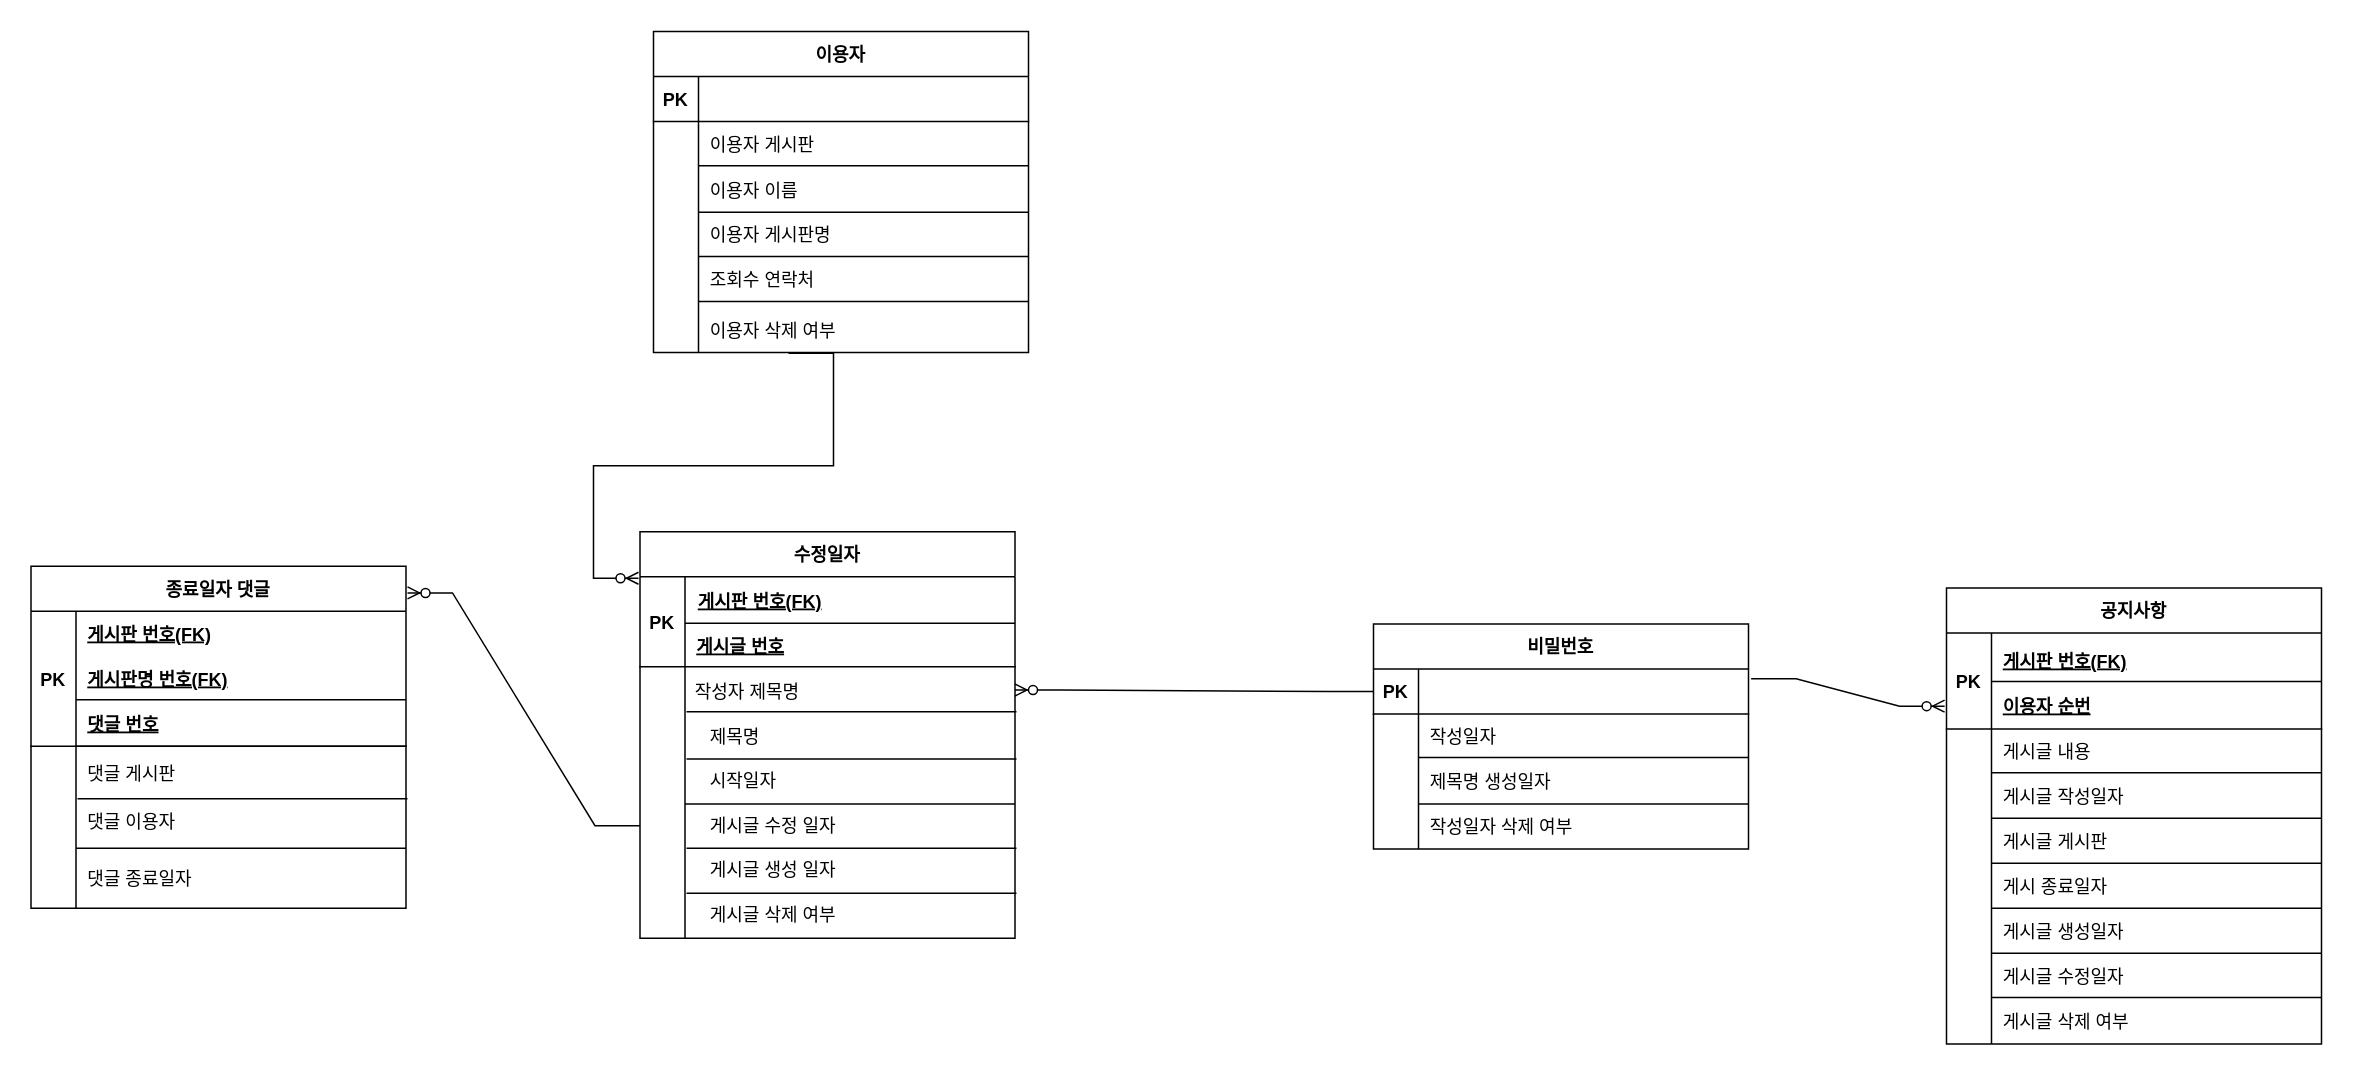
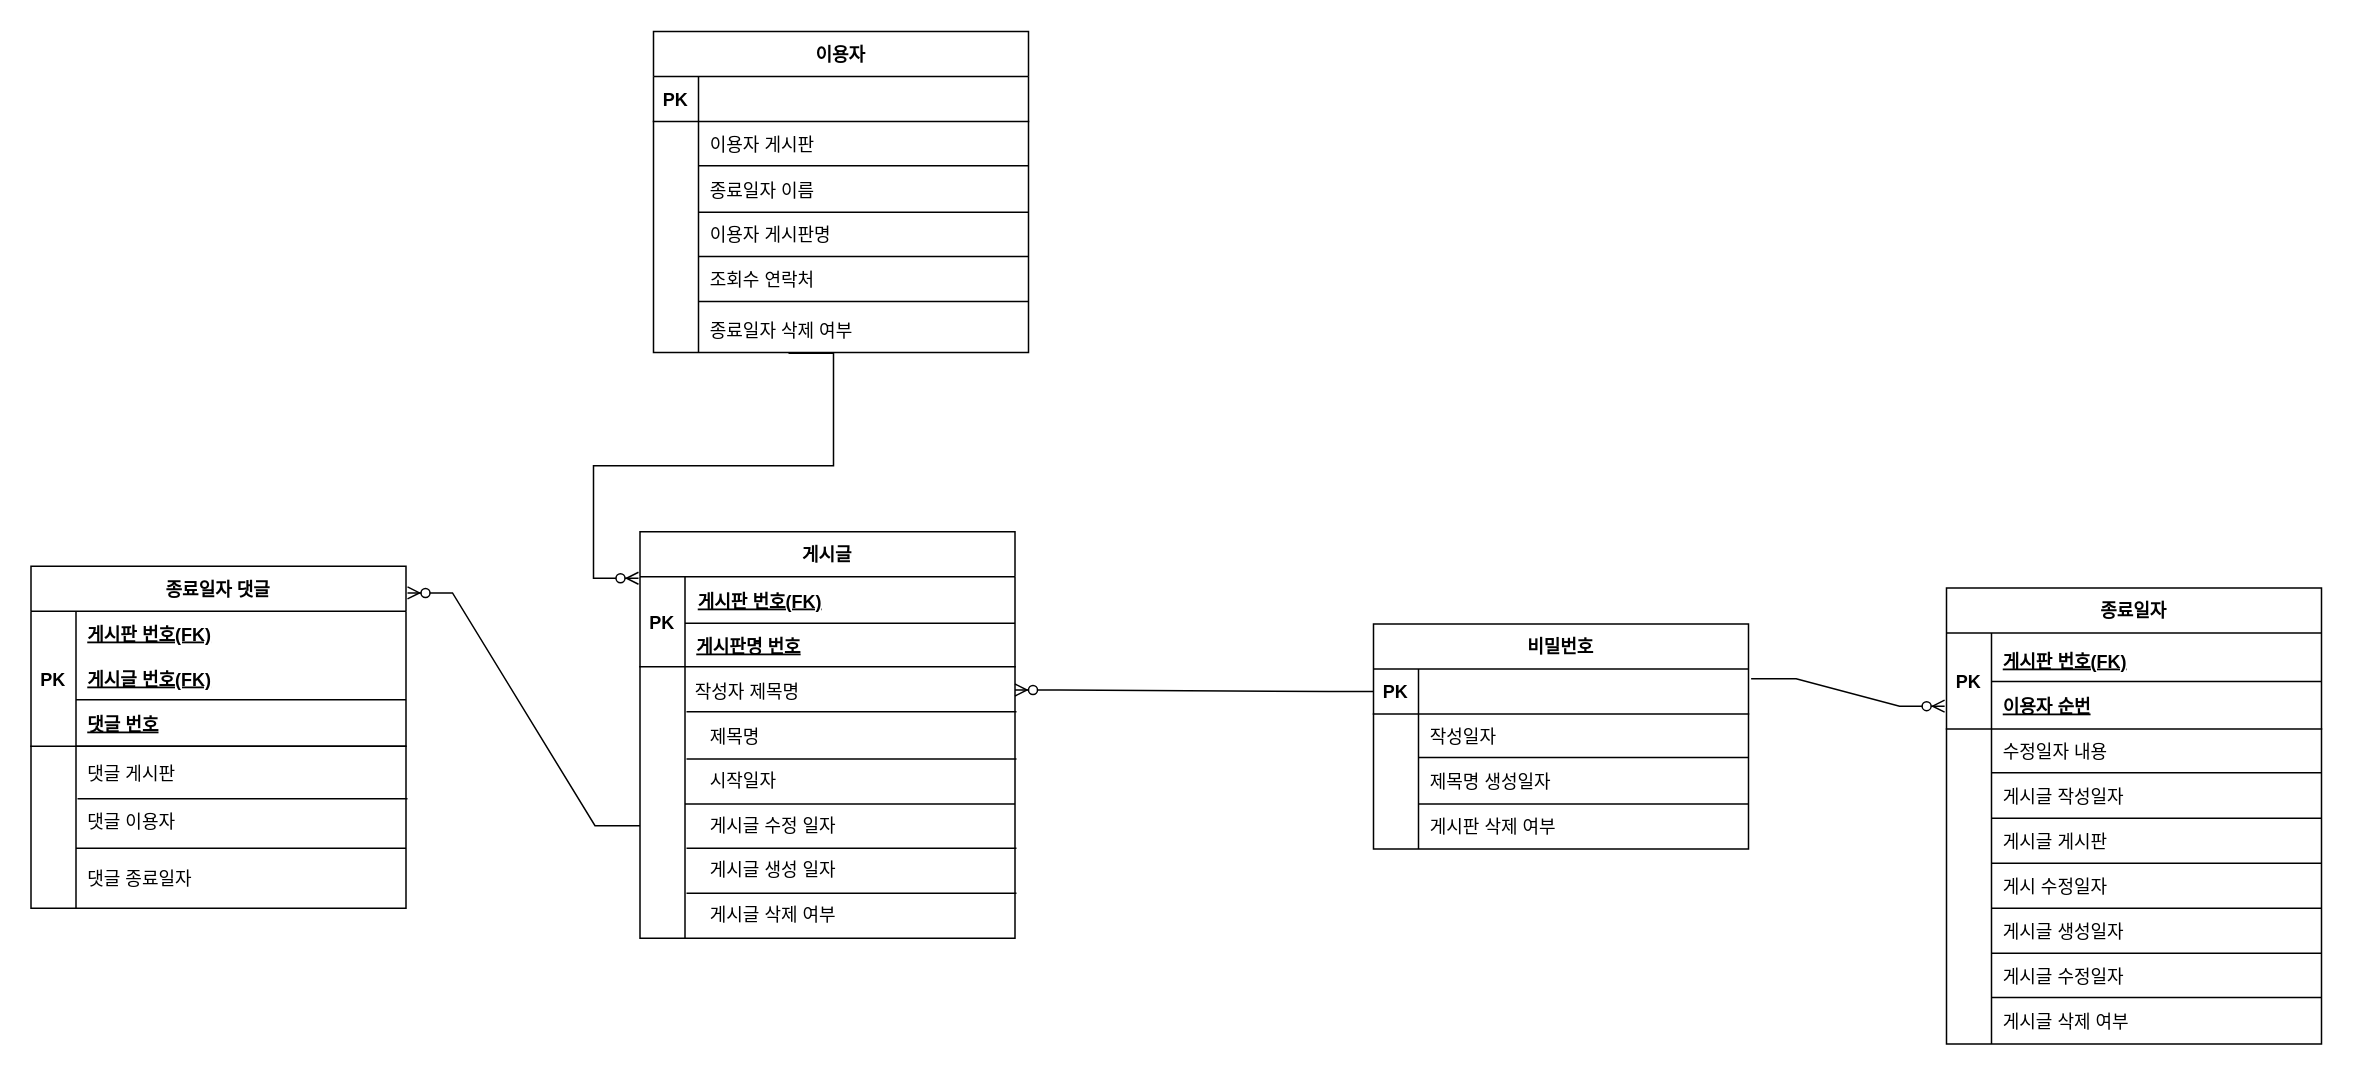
node "이용자 이름": label "이용자 이름" -> "종료일자 이름"
node "이용자 삭제 여부": label "이용자 삭제 여부" -> "종료일자 삭제 여부"
node "수정일자": label "수정일자" -> "게시글"
node "공지사항": label "공지사항" -> "종료일자"
node "게시글 번호": label "게시글 번호" -> "게시판명 번호"
node "게시판명 번호(FK)": label "게시판명 번호(FK)" -> "게시글 번호(FK)"
node "게시글 내용": label "게시글 내용" -> "수정일자 내용"
node "작성일자 삭제 여부": label "작성일자 삭제 여부" -> "게시판 삭제 여부"
node "게시 종료일자": label "게시 종료일자" -> "게시 수정일자"
